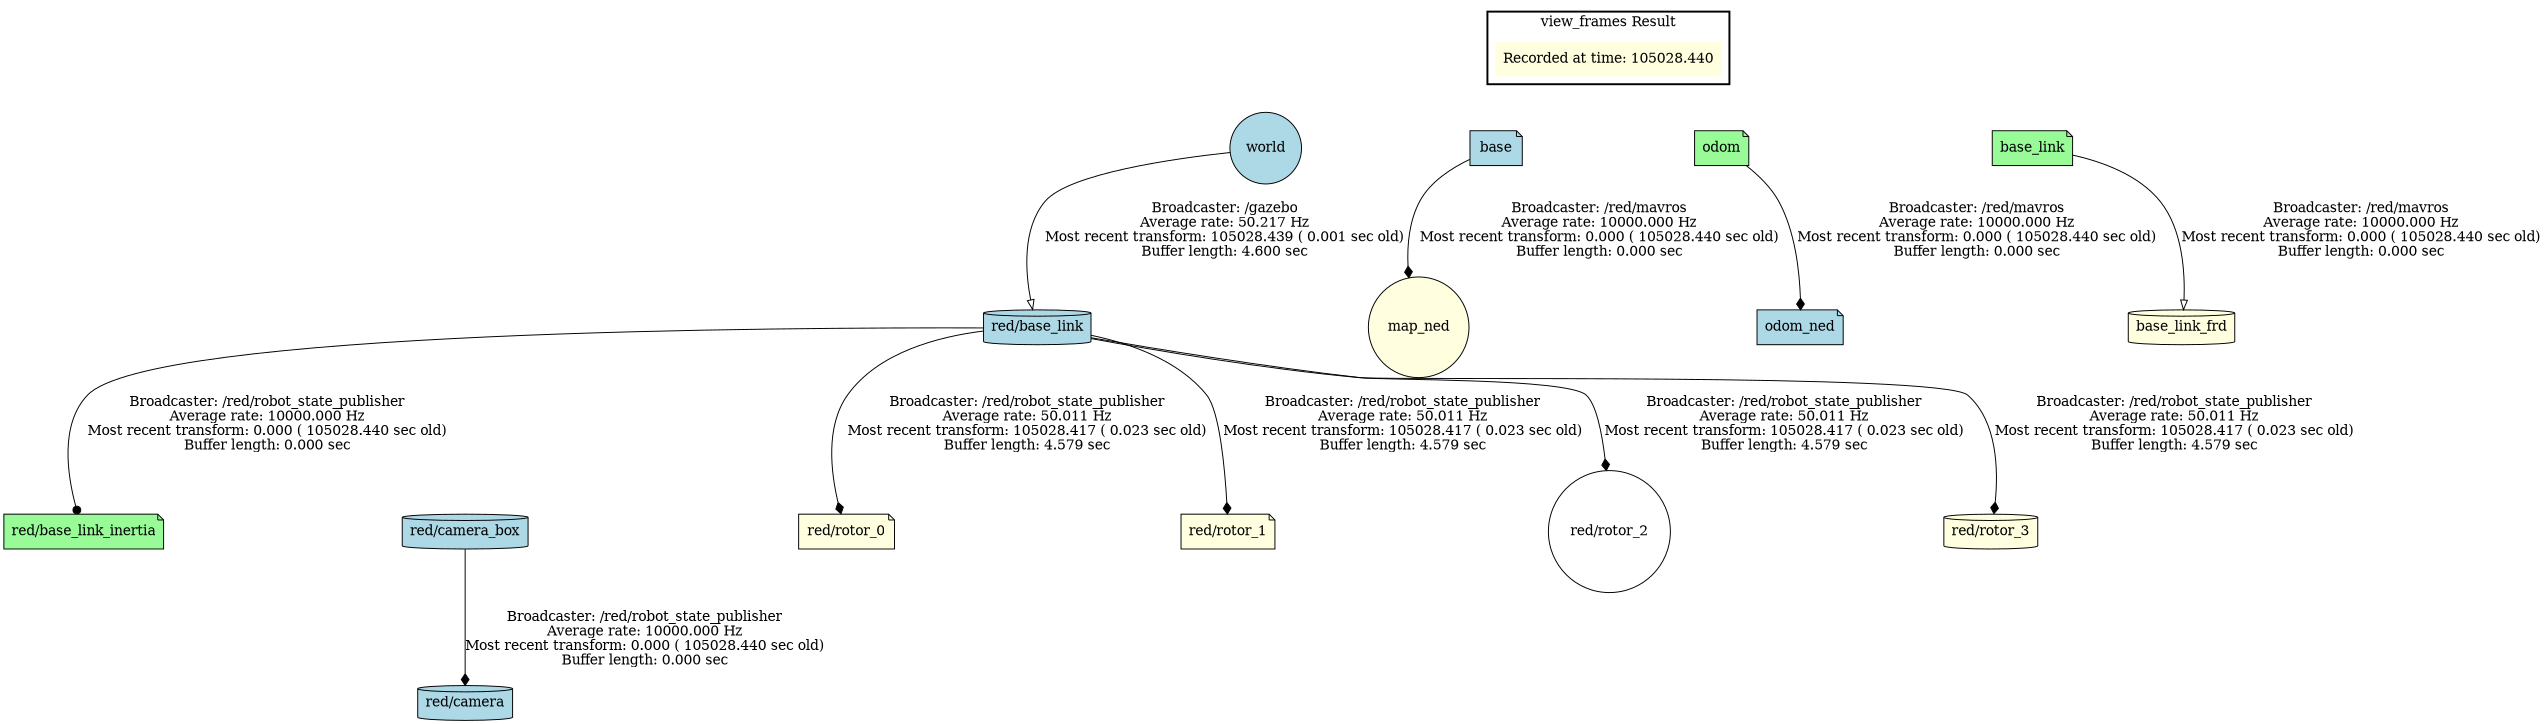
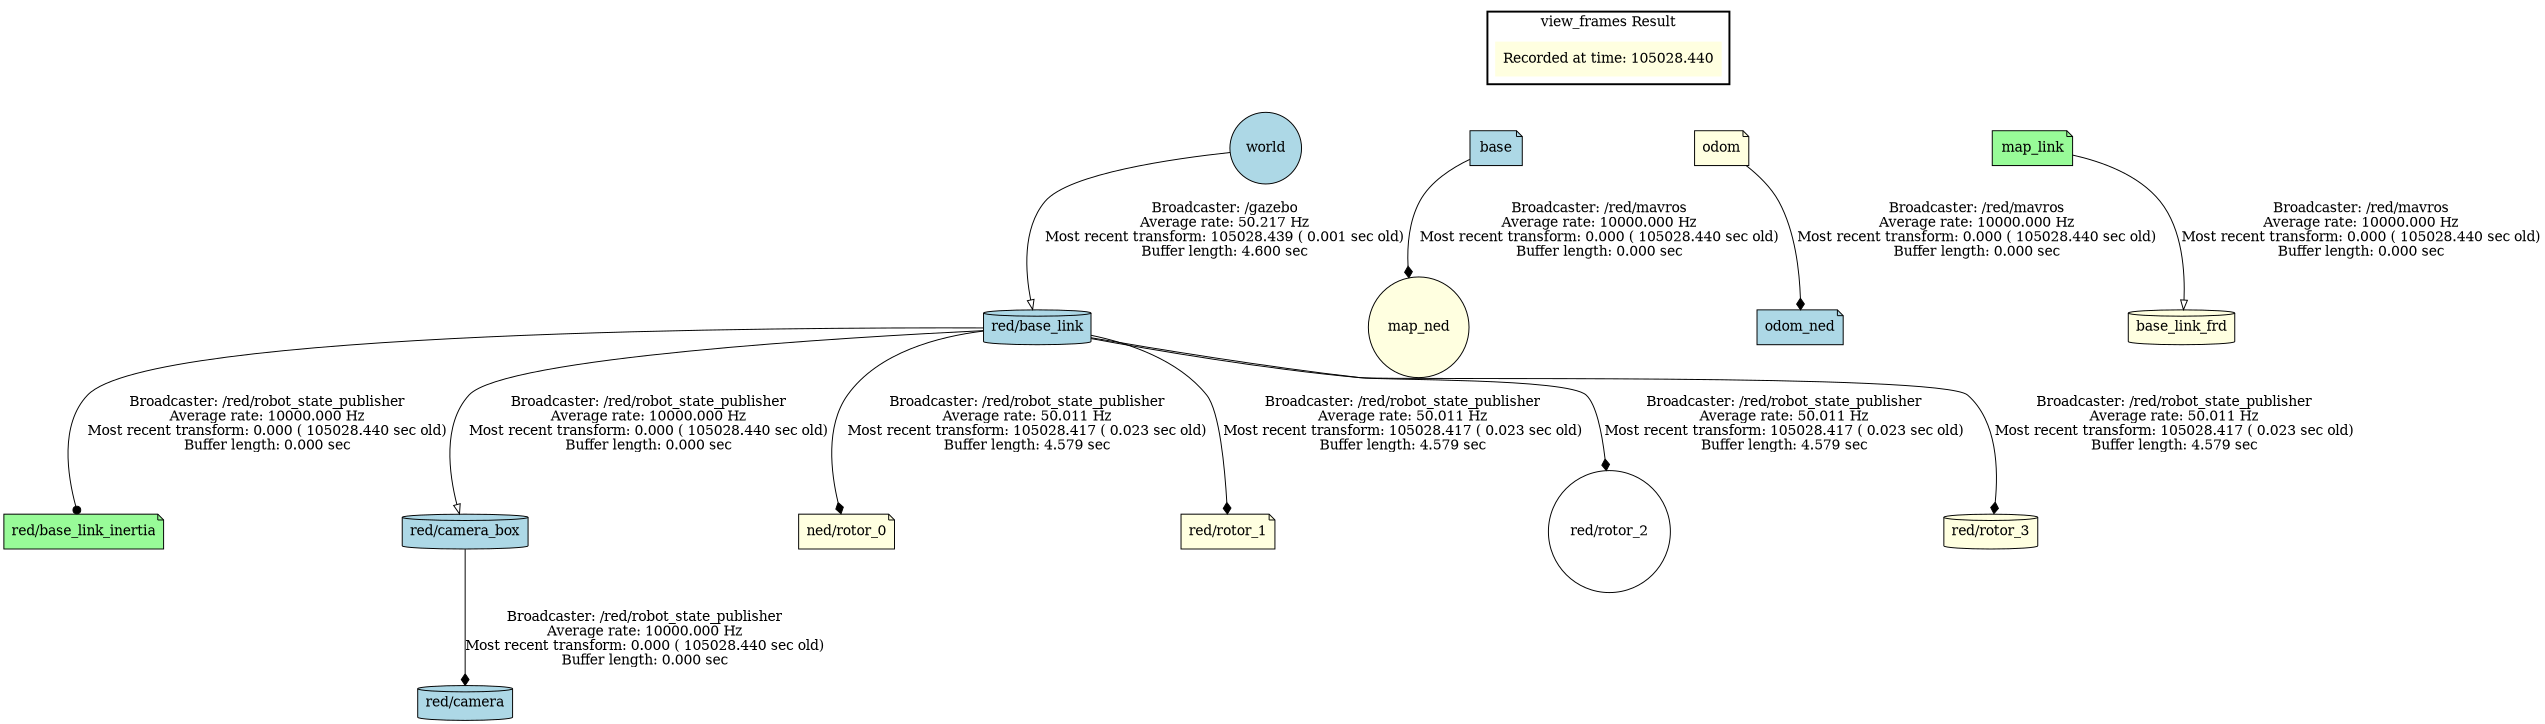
node "odom": fillcolor palegreen -> lightyellow
node "base_link": label "base_link" -> "map_link"
edge "red/base_link" -> "red/camera_box": added, label "Broadcaster: /red/robot_state_publisher Average rate: 10000.000 Hz Most recent transform: 0.000 ( 105028.440 sec old) Buffer length: 0.000 sec"
node "red/rotor_0": label "red/rotor_0" -> "ned/rotor_0"
